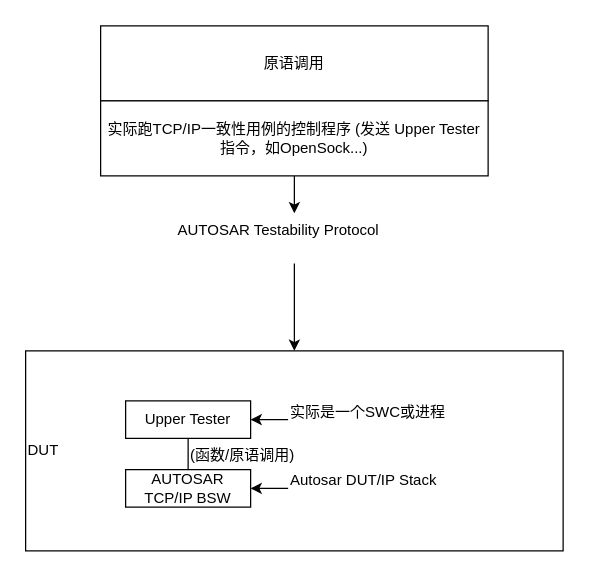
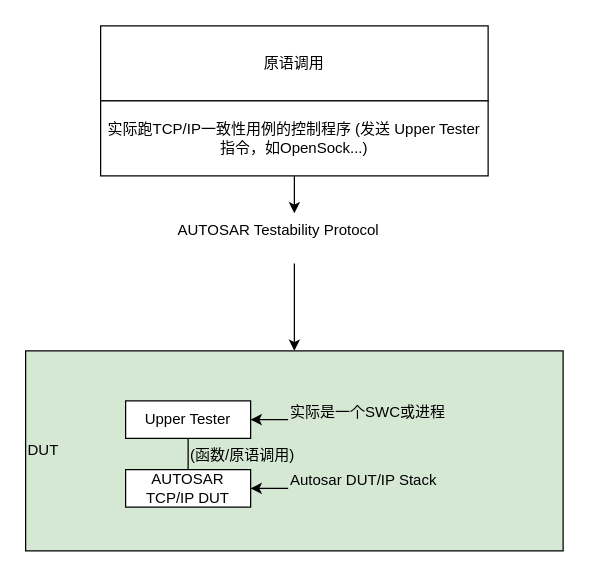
node "DUT": fillcolor #ffffff -> #d5e8d4
node "AUTOSAR TCP/IP BSW": label "AUTOSAR TCP/IP BSW" -> "AUTOSAR TCP/IP DUT"
